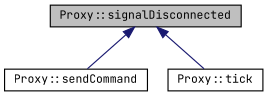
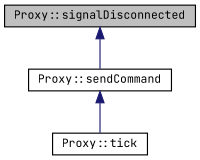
edge "Proxy::tick" -> "Proxy::signalDisconnected": now "Proxy::tick" -> "Proxy::sendCommand"
